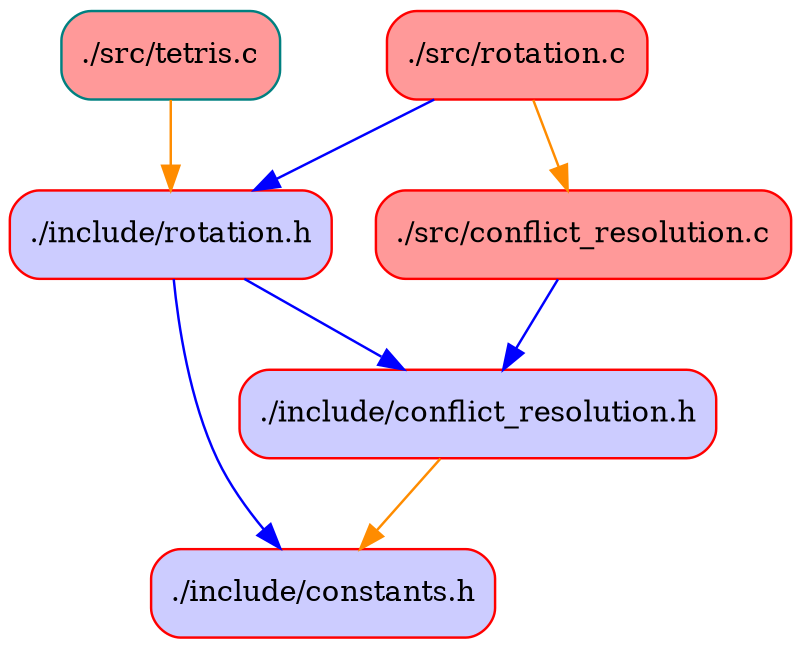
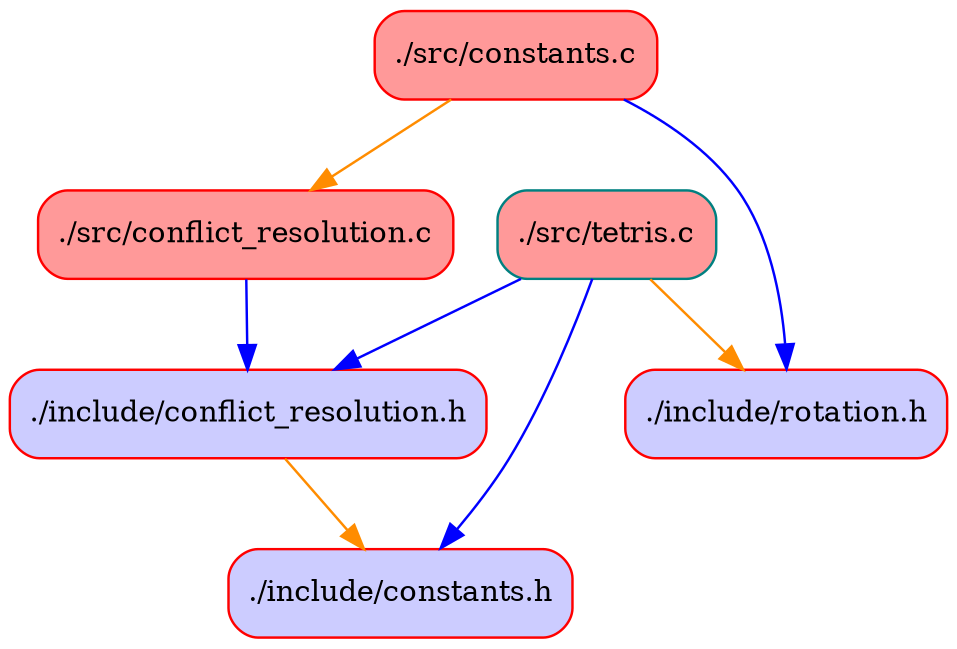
node "./src/rotation.c": label "./src/rotation.c" -> "./src/constants.c"
edge "./include/rotation.h" -> "./include/conflict_resolution.h": now "./src/tetris.c" -> "./include/conflict_resolution.h"
edge "./include/rotation.h" -> "./include/constants.h": now "./src/tetris.c" -> "./include/constants.h"
